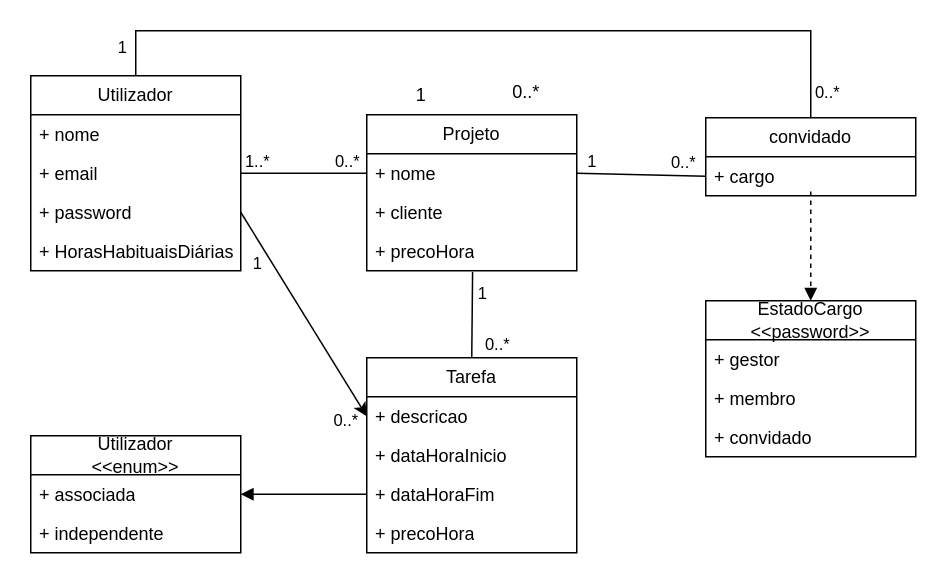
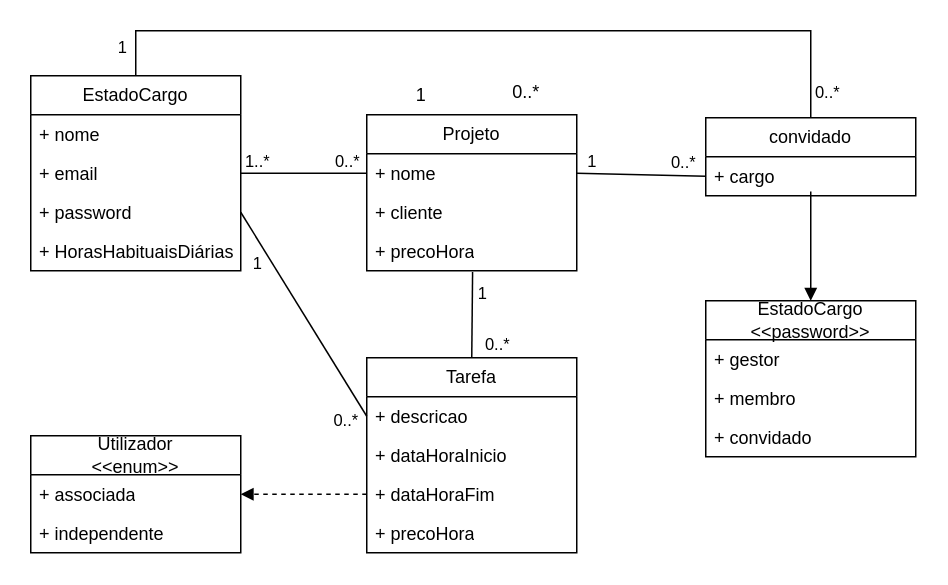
node "Utilizador": label "Utilizador" -> "EstadoCargo"
edge "+ cargo" -> "EstadoCargo <<password>>": style dashed -> solid
edge "+ password" -> "+ descricao": arrowhead classic -> none
edge "+ dataHoraFim" -> "+ associada": style solid -> dashed
